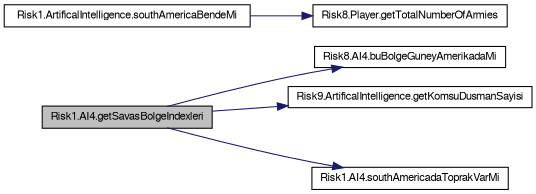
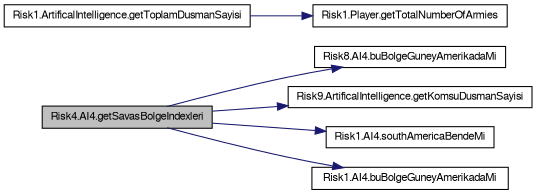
node "Risk1.ArtificalIntelligence.southAmericaBendeMi": label "Risk1.ArtificalIntelligence.southAmericaBendeMi" -> "Risk1.ArtificalIntelligence.getToplamDusmanSayisi"
node "Risk8.Player.getTotalNumberOfArmies": label "Risk8.Player.getTotalNumberOfArmies" -> "Risk1.Player.getTotalNumberOfArmies"
node "Risk1.AI4.getSavasBolgeIndexleri": label "Risk1.AI4.getSavasBolgeIndexleri" -> "Risk4.AI4.getSavasBolgeIndexleri"
node "Risk1.AI4.southAmericaBendeMi": added
node "Risk1.AI4.southAmericadaToprakVarMi": label "Risk1.AI4.southAmericadaToprakVarMi" -> "Risk1.AI4.buBolgeGuneyAmerikadaMi"
